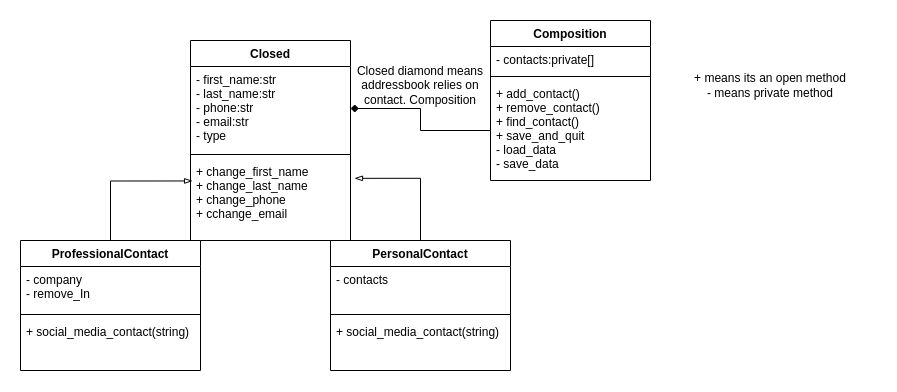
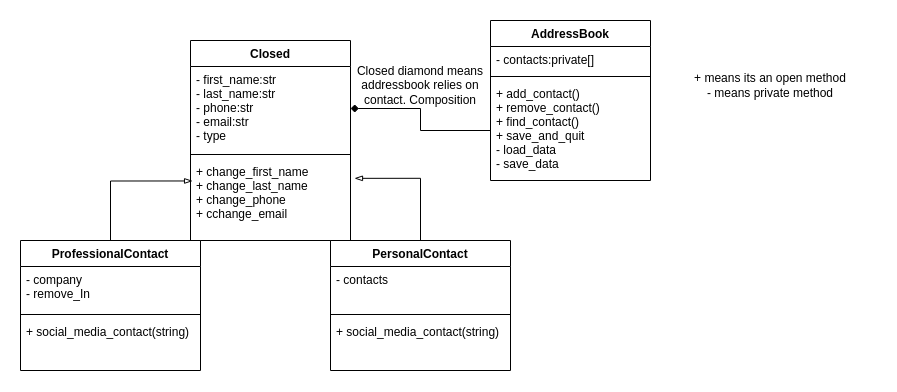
node "Composition": label "Composition" -> "AddressBook"
